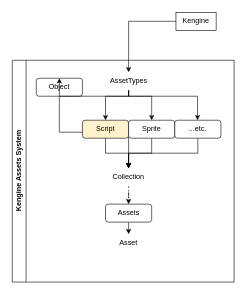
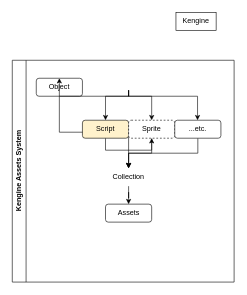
edge "Kengine" -> "AssetTypes": removed
node "AssetTypes": removed
node "Sprite": style solid -> dashed
edge "Script" -> "Collection": now "Script" -> "Sprite"
edge "Collection" -> "Assets": style dashed -> solid
edge "Assets" -> "Asset": removed
node "Asset": removed
